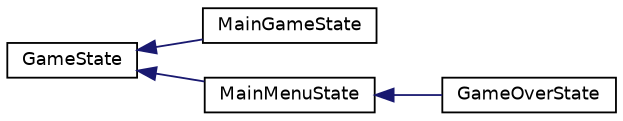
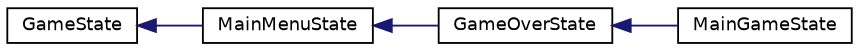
edge "MainGameState" -> "GameState": now "MainGameState" -> "GameOverState"
